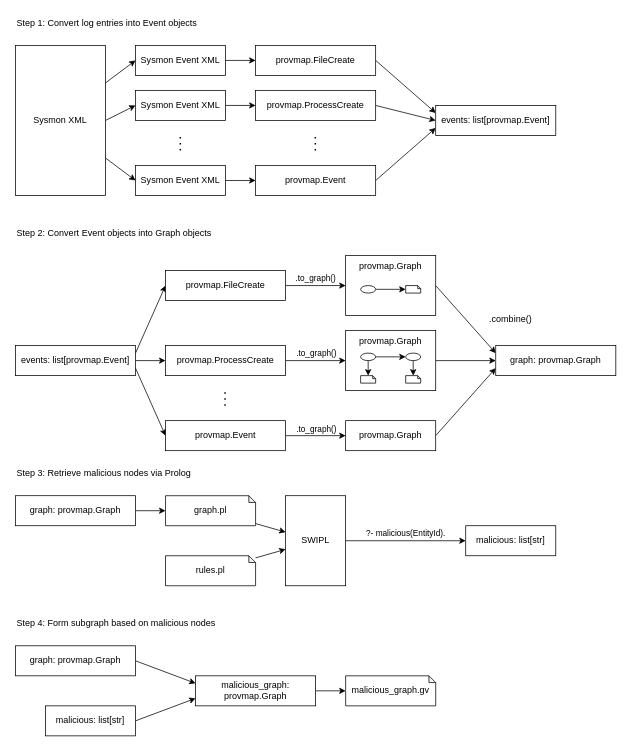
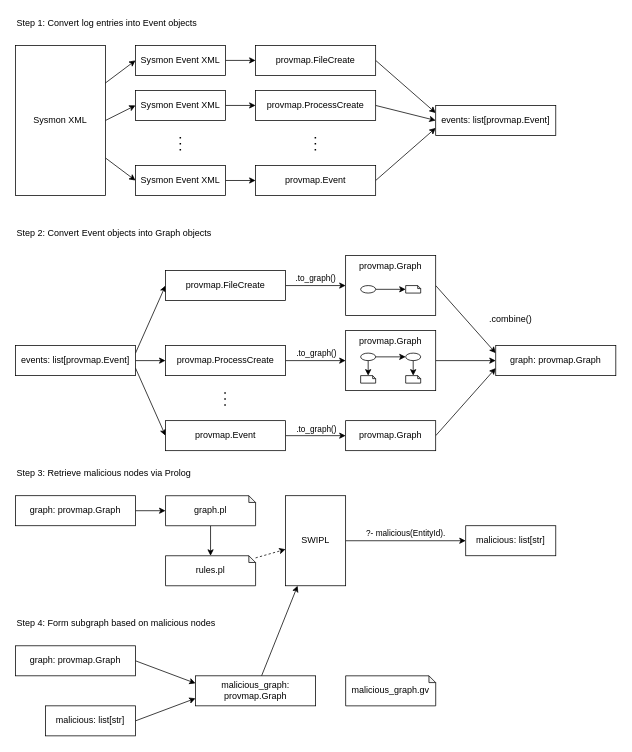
edge "graph.pl" -> "SWIPL": now "graph.pl" -> "rules.pl"
edge "rules.pl" -> "SWIPL": style solid -> dashed
edge "malicious_graph: provmap.Graph" -> "malicious_graph.gv": now "malicious_graph: provmap.Graph" -> "SWIPL"
